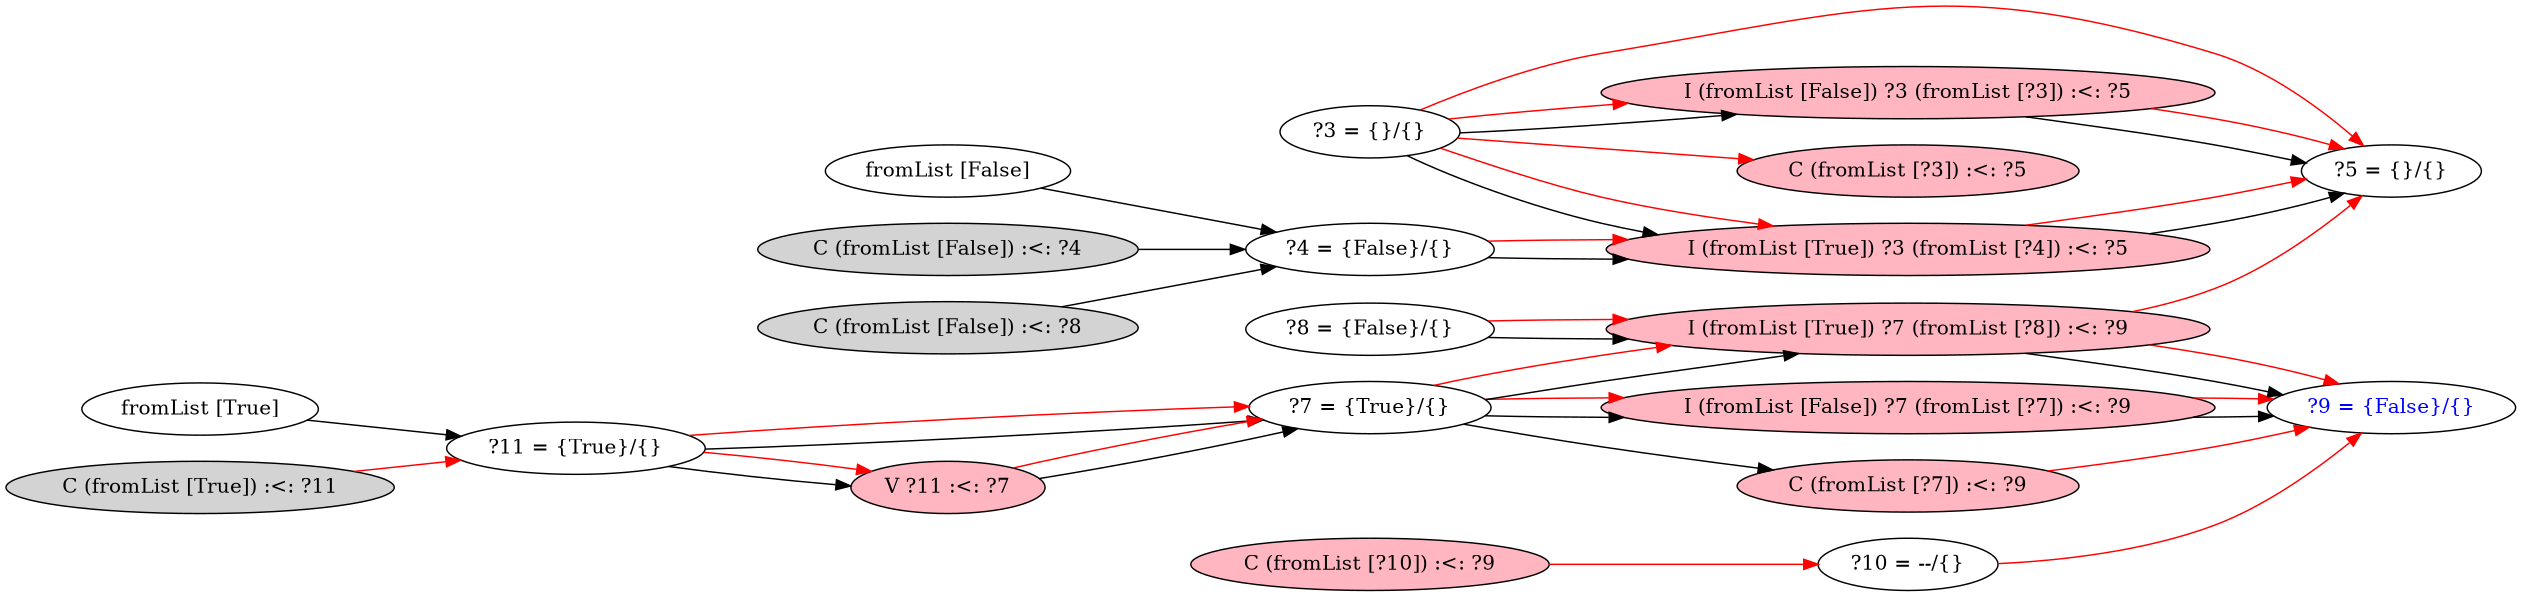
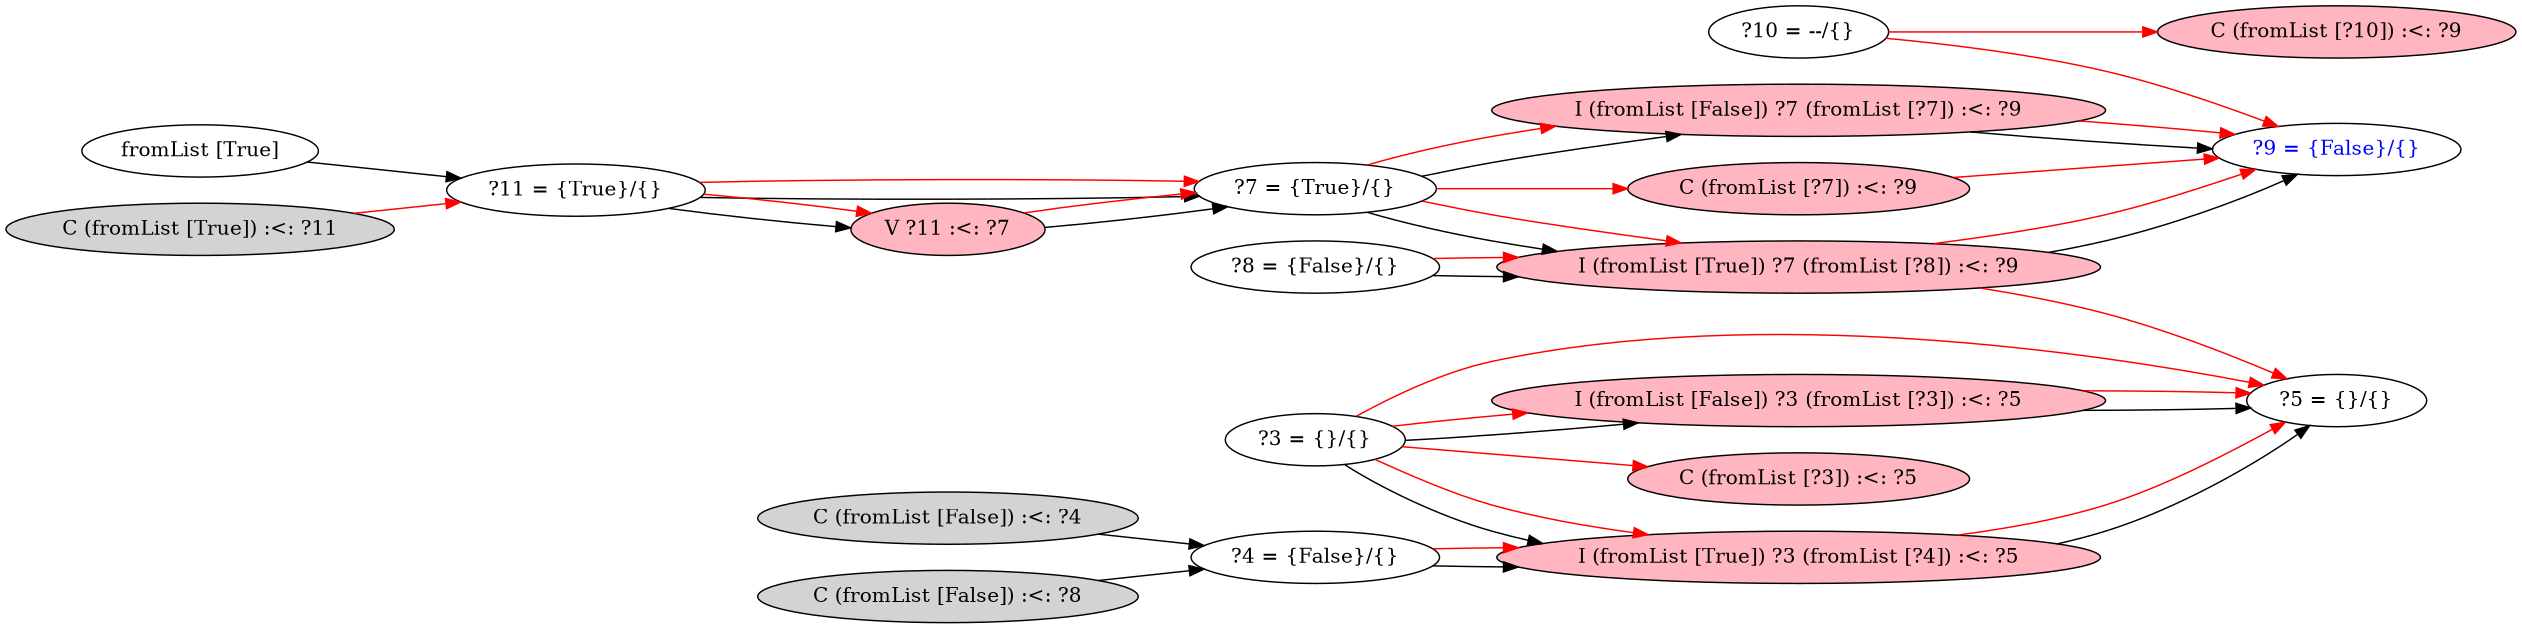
node "fromList [False]": removed
edge "?7 = {True}/{}" -> "C (fromList [?7]) :<: ?9": color black -> red
edge "C (fromList [?10]) :<: ?9" -> "?10 = --/{}": reversed
